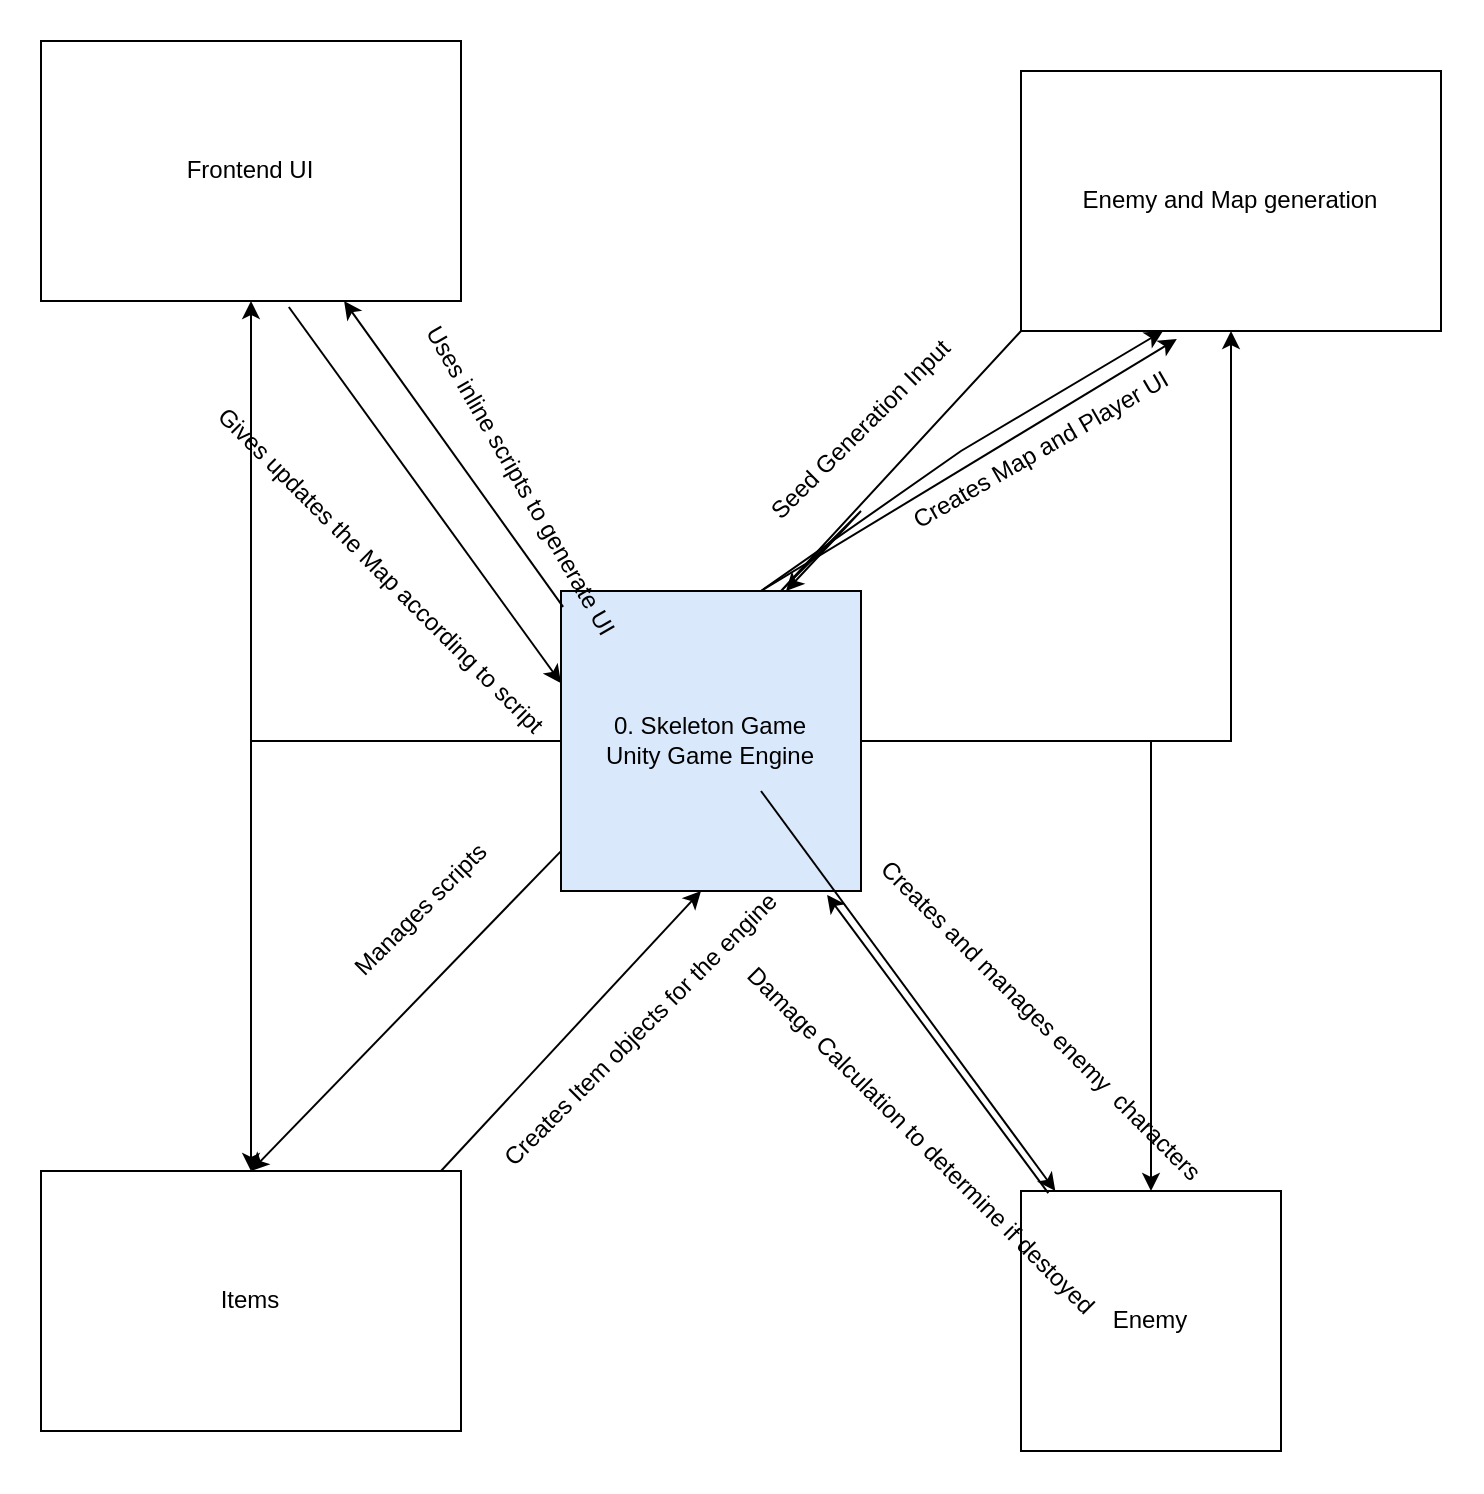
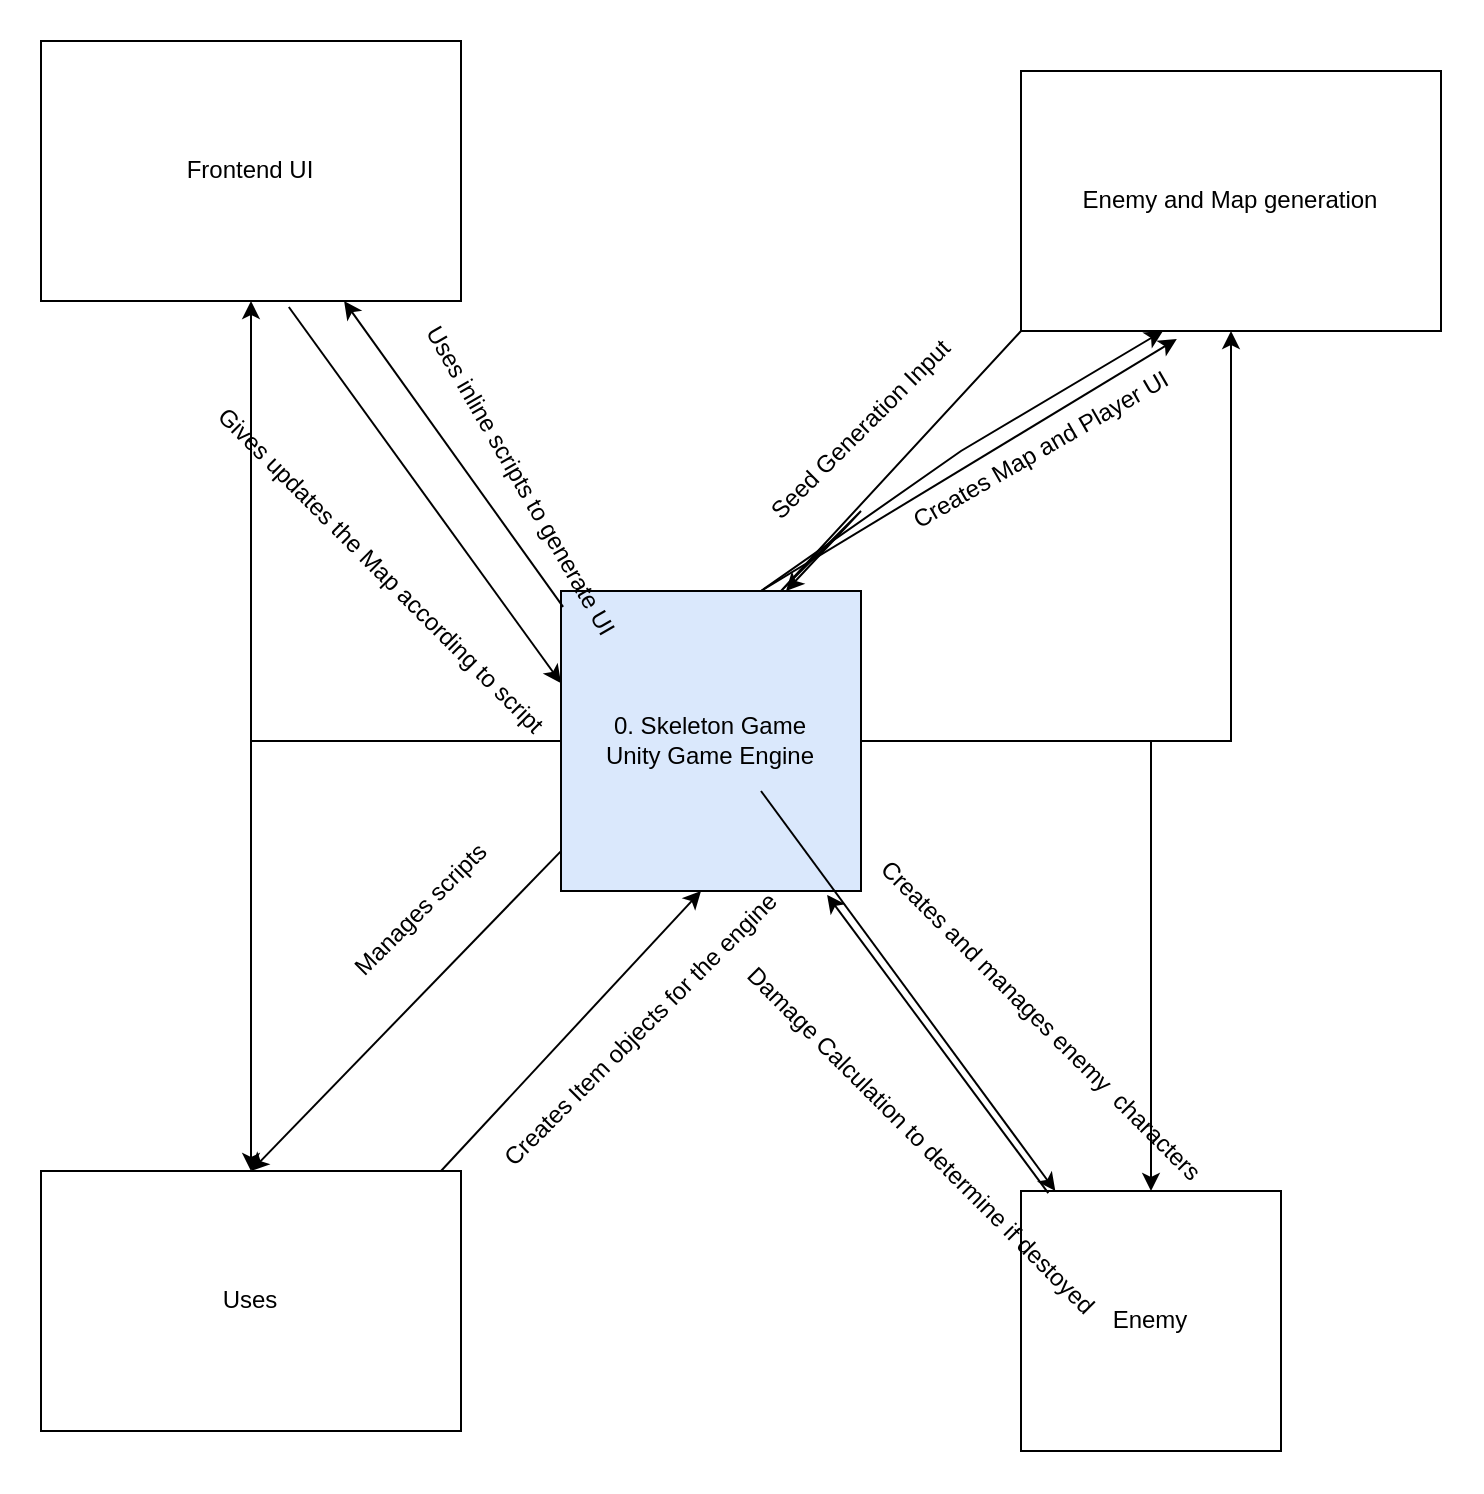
node "Items": label "Items" -> "Uses"
